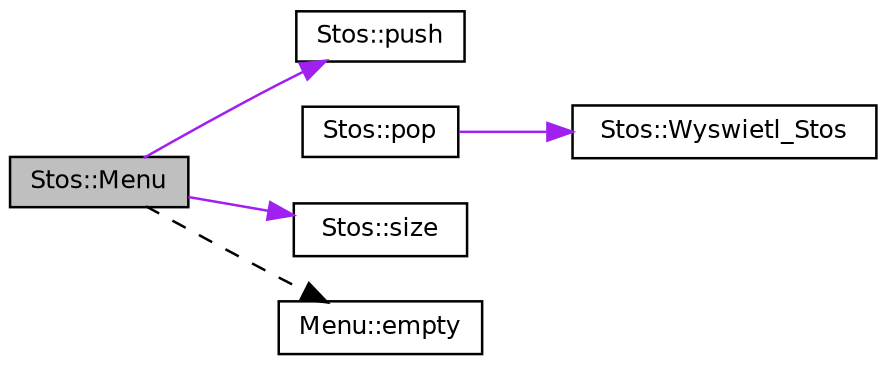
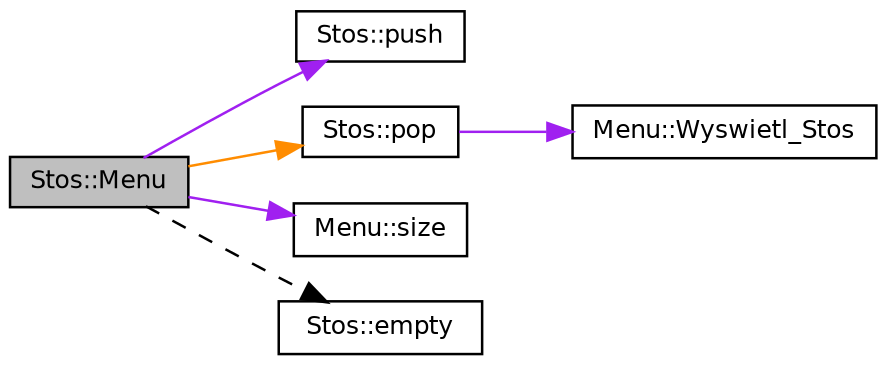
node "Stos::Wyswietl_Stos": label "Stos::Wyswietl_Stos" -> "Menu::Wyswietl_Stos"
edge "Stos::Menu" -> "Stos::pop": added
node "Stos::size": label "Stos::size" -> "Menu::size"
node "Menu::empty": label "Menu::empty" -> "Stos::empty"
